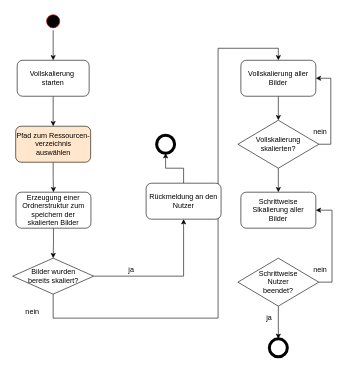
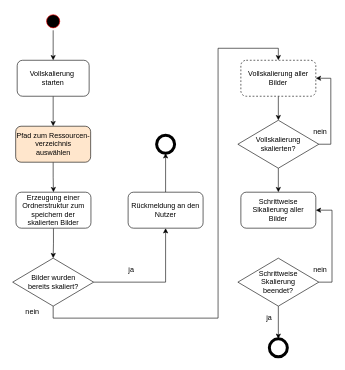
node "Vollskalierung aller Bilder": style solid -> dashed
node "Rückmeldung an den Nutzer": moved (184, 201) -> (166, 210)
node "Bilder wurden bereits skaliert?": size 81x36 -> 81x48
node "Schrittweise Nutzer beendet?": label "Schrittweise Nutzer beendet?" -> "Schrittweise Skalierung beendet?"
